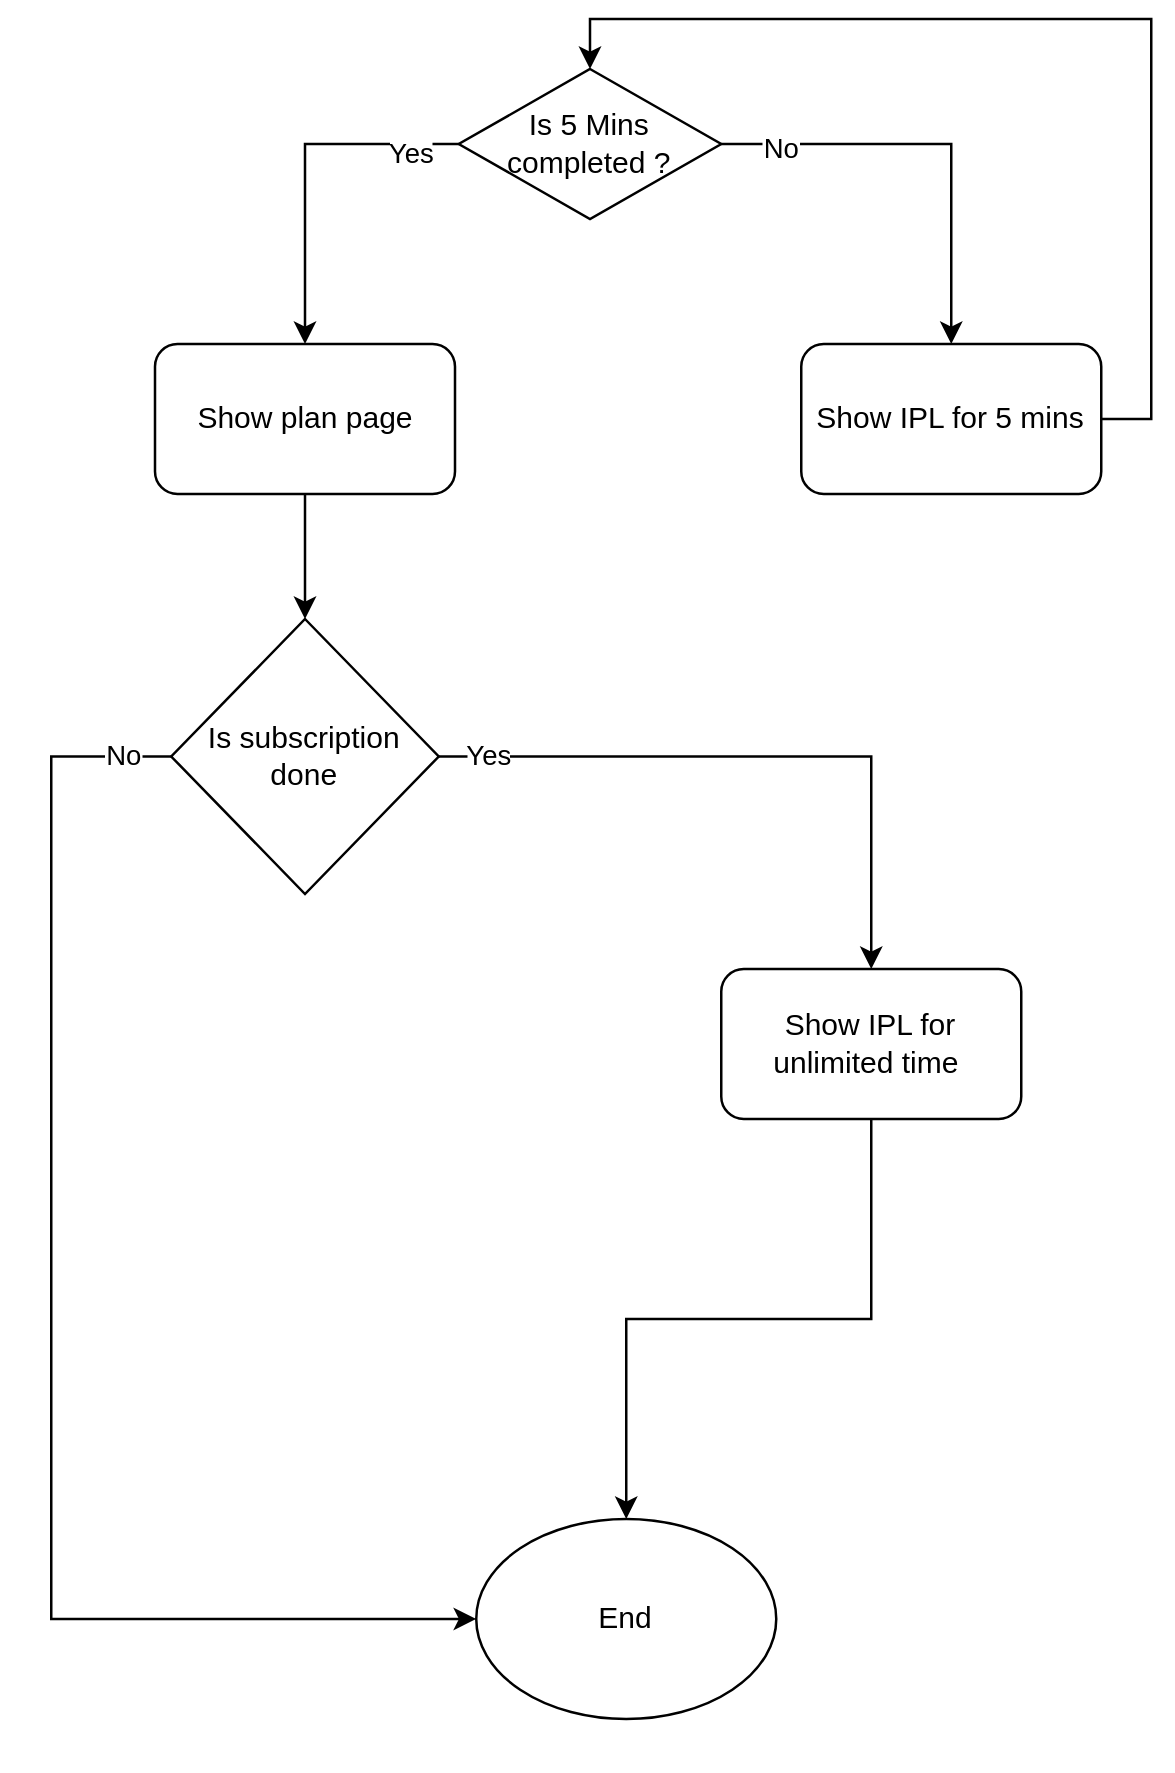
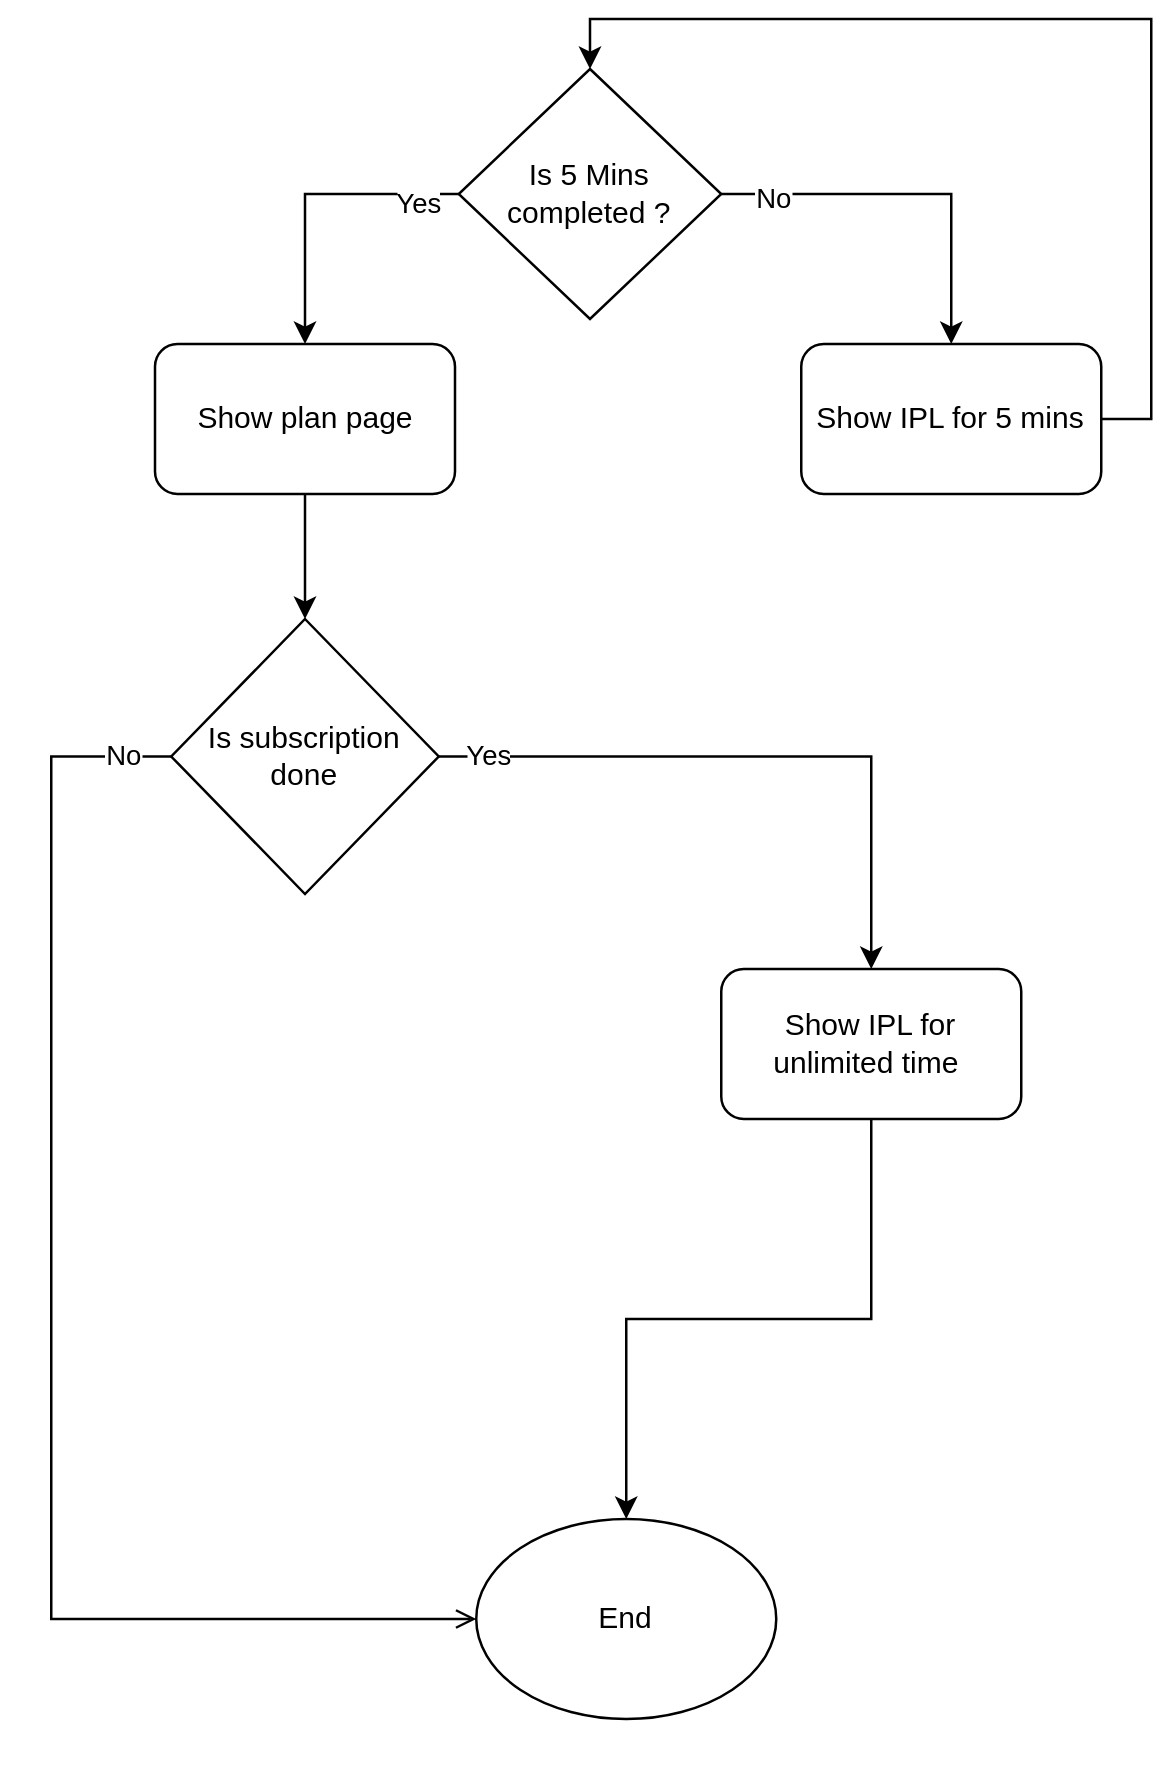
node "Is 5 Mins completed ?": size 263x150 -> 263x250
edge "Is subscription done" -> "End": arrowhead classic -> open
